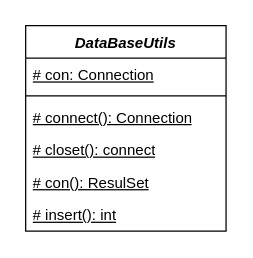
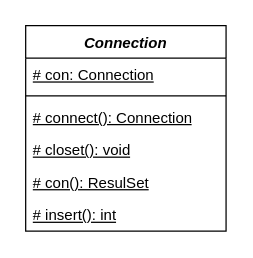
node "DataBaseUtils": label "DataBaseUtils" -> "Connection"
node "# closet(): connect": label "# closet(): connect" -> "# closet(): void"
